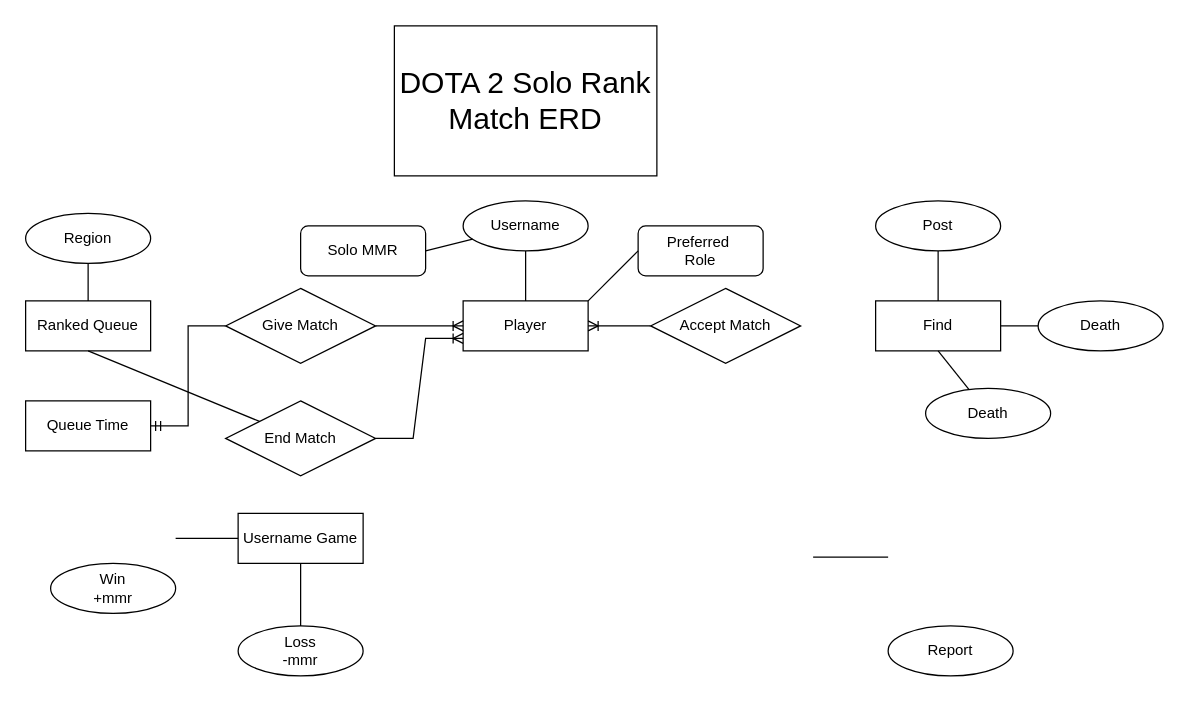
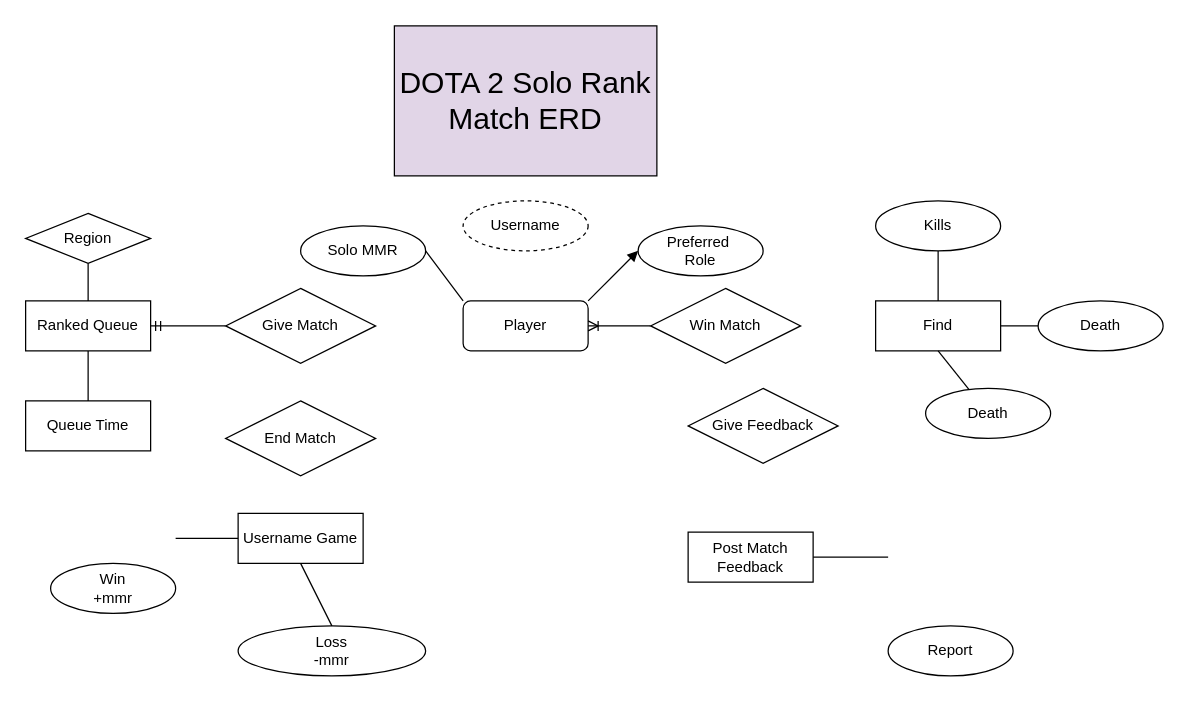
node "DOTA 2 Solo Rank Match ERD": fillcolor #ffffff -> #e1d5e7
node "Username": style solid -> dashed
node "Post": label "Post" -> "Kills"
node "Region": shape ellipse -> diamond
edge "Username" -- "Solo MMR": now "Player" -- "Solo MMR"
node "Solo MMR": shape rounded rectangle -> ellipse
node "Preferred Role": shape rounded rectangle -> ellipse
edge "Preferred Role" -- "Player": arrowhead none -> block
edge "Username" -- "Player": removed
edge "Give Match" -> "Player": removed
node "Player": shape rectangle -> rounded rectangle
node "Accept Match": label "Accept Match" -> "Win Match"
edge "Ranked Queue" -- "End Match": now "Ranked Queue" -- "Queue Time"
edge "End Match" -> "Player": removed
edge "Give Match" -> "Queue Time": now "Give Match" -> "Ranked Queue"
node "Give Feedback": added
node "Post Match Feedback": added
node "Loss -mmr": size 125x50 -> 188x50
